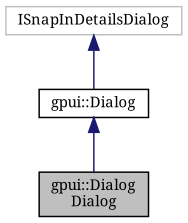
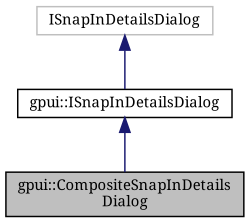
node "gpui::Dialog": label "gpui::Dialog" -> "gpui::ISnapInDetailsDialog"
node "gpui::Dialog Dialog": label "gpui::Dialog Dialog" -> "gpui::CompositeSnapInDetails Dialog"
